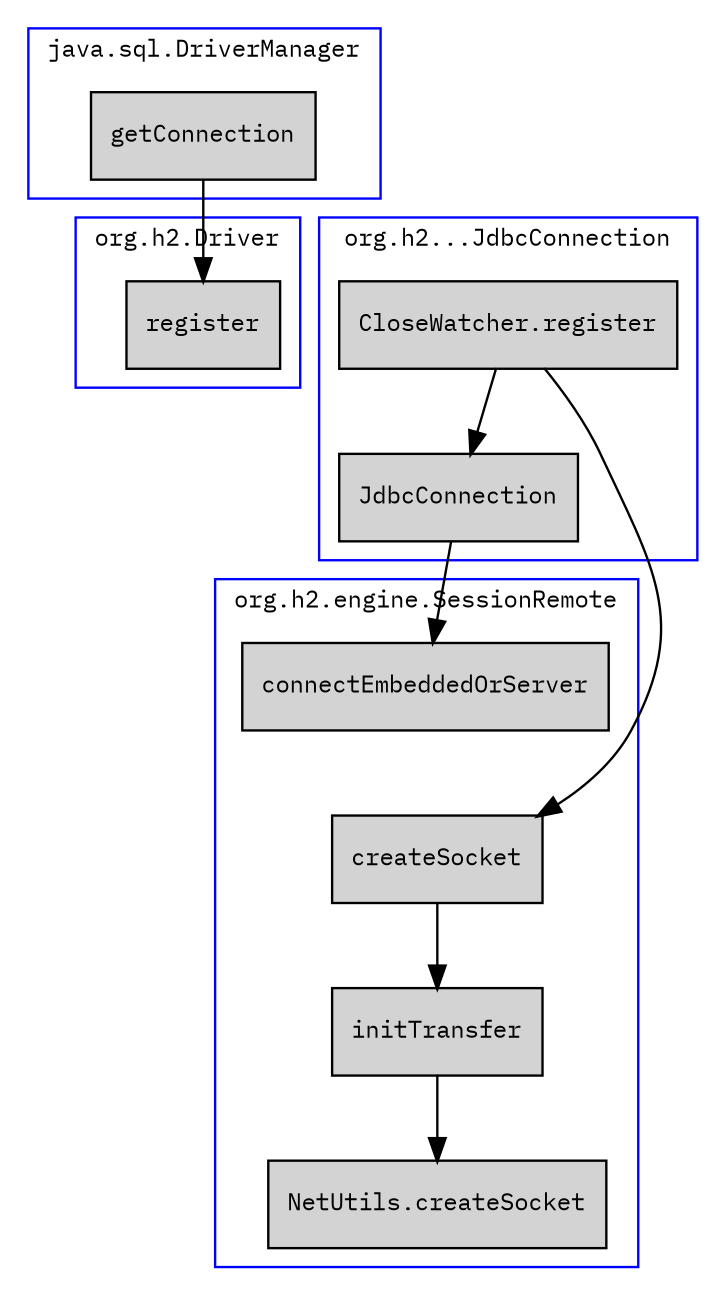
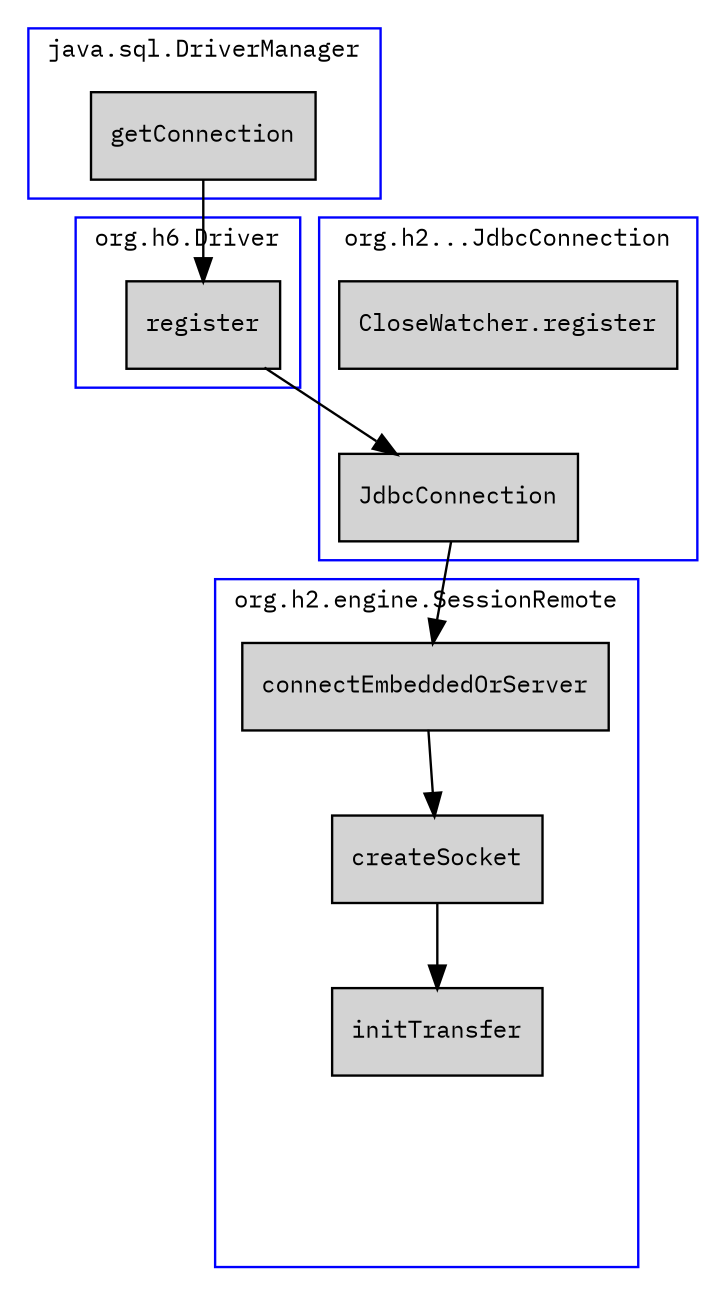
cluster "org.h2.Driver": label "org.h2.Driver" -> "org.h6.Driver"
edge "CloseWatcher.register" -> "JdbcConnection": now "register" -> "JdbcConnection"
edge "CloseWatcher.register" -> "createSocket": now "connectEmbeddedOrServer" -> "createSocket"
node "NetUtils.createSocket": removed
